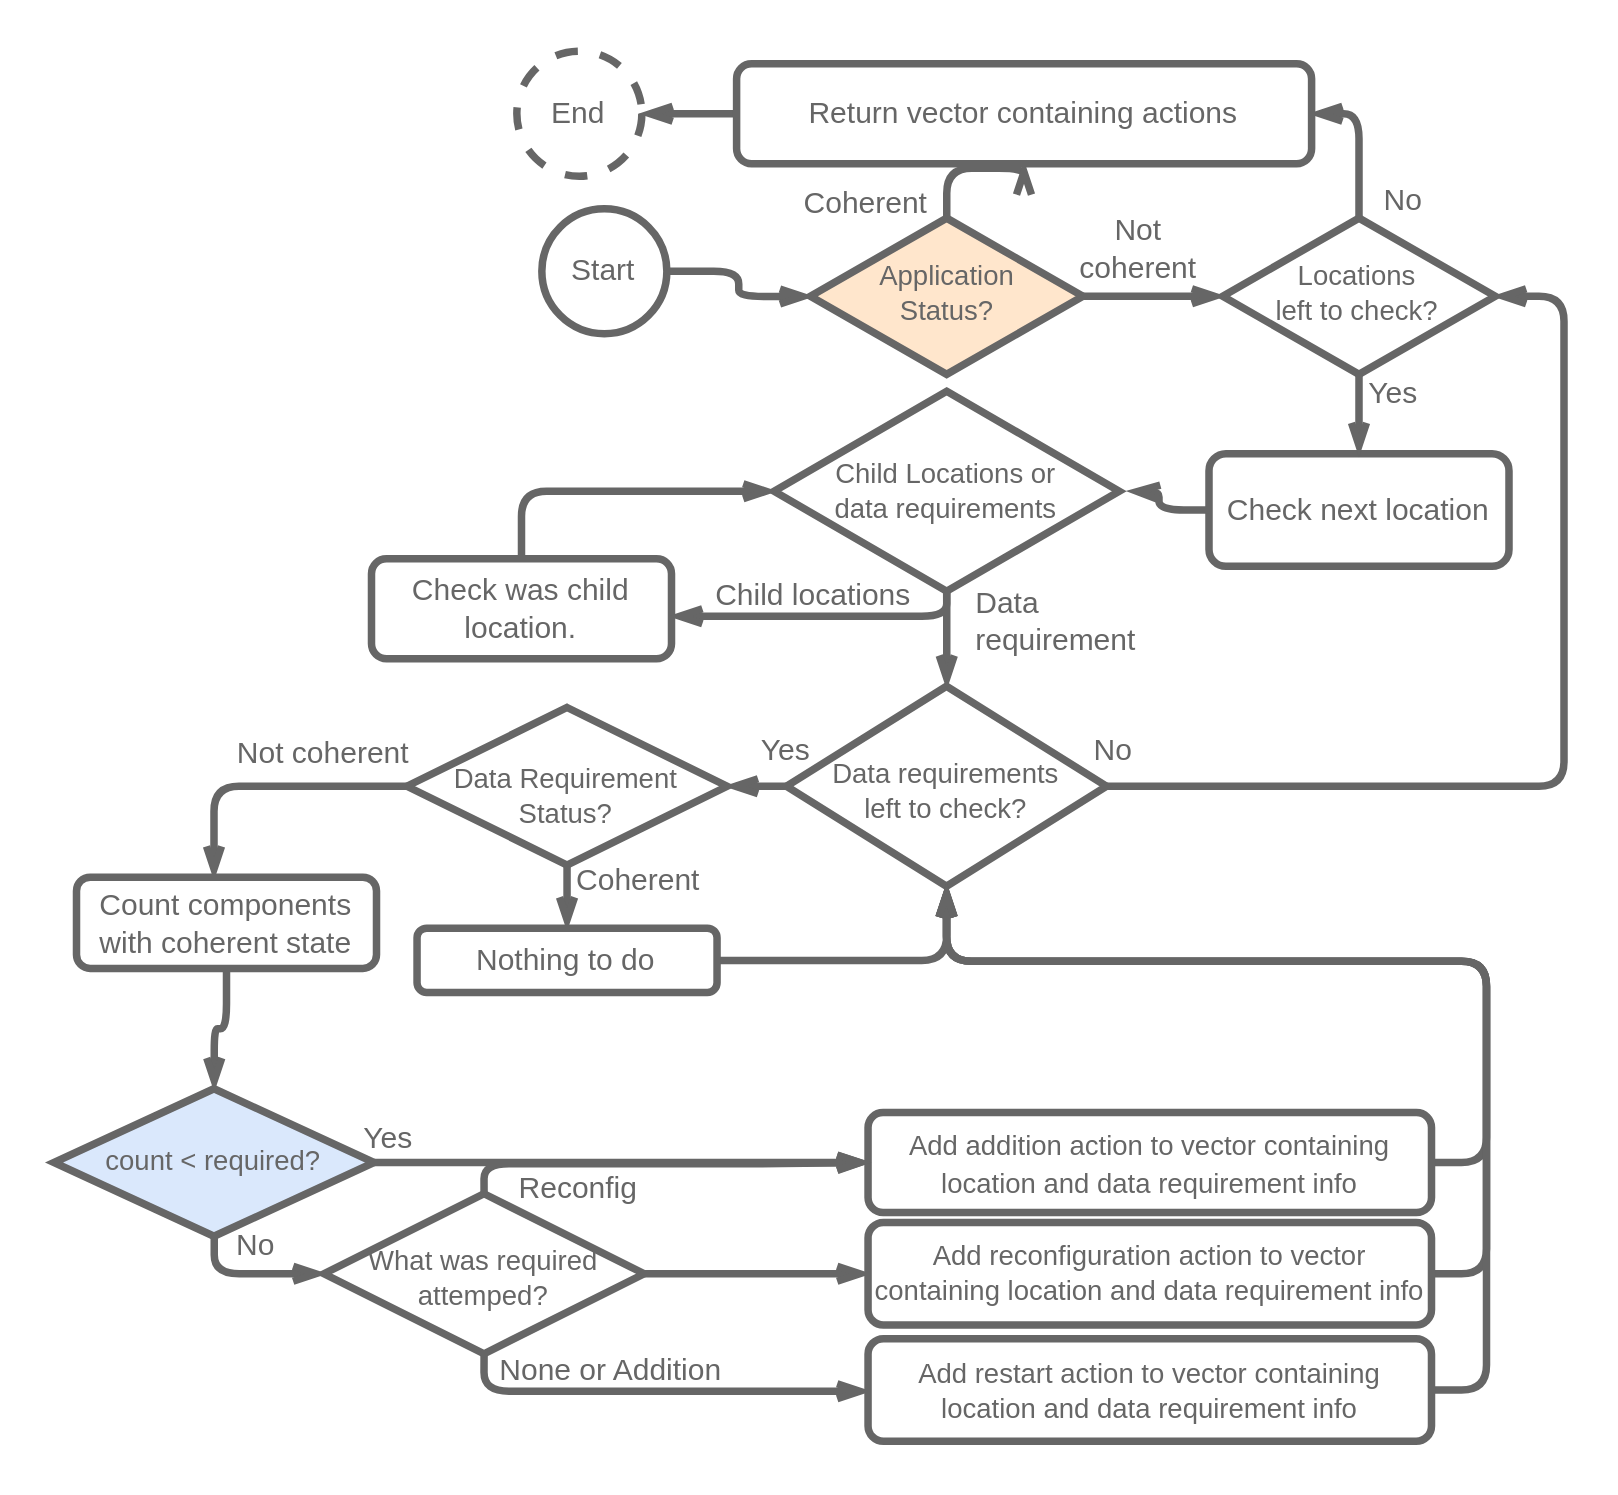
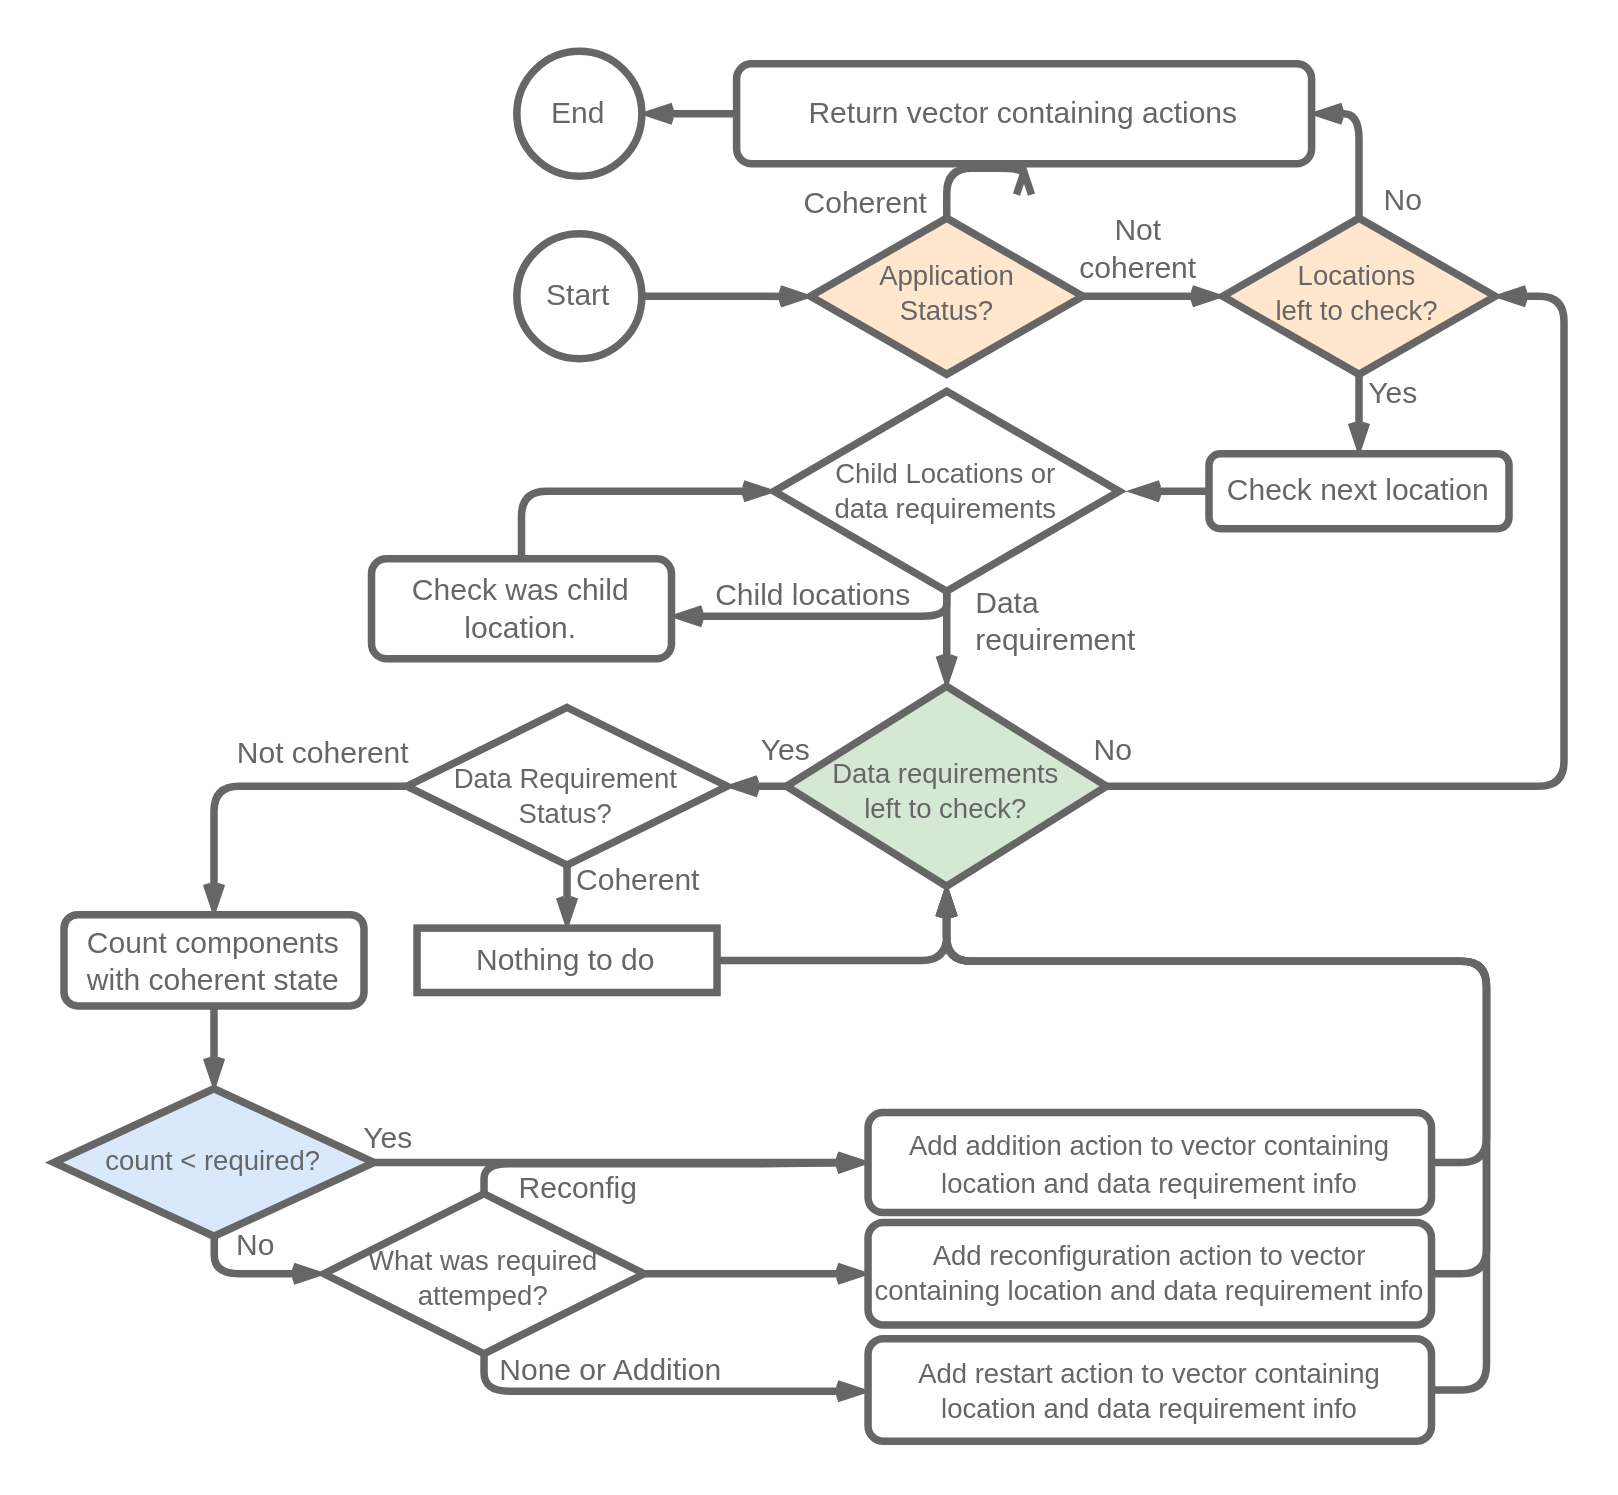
node "End": style dashed -> solid
node "Start": moved (604, 271) -> (579, 296)
node "Locations left to check?": fillcolor #ffffff -> #ffe6cc
node "Check next location": size 300x113 -> 300x75
node "Data requirements left to check?": fillcolor #ffffff -> #d5e8d4
node "Count components with coherent state": moved (226, 923) -> (214, 960)
node "Nothing to do": shape rounded rectangle -> rectangle
